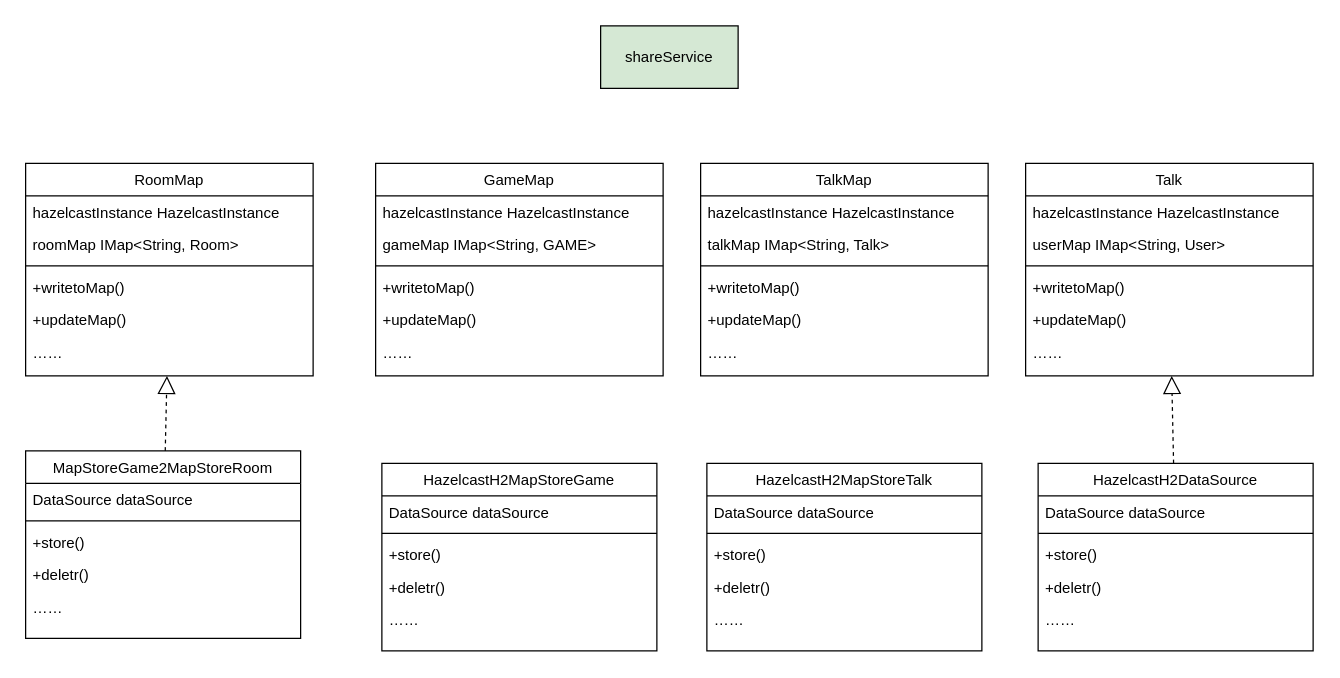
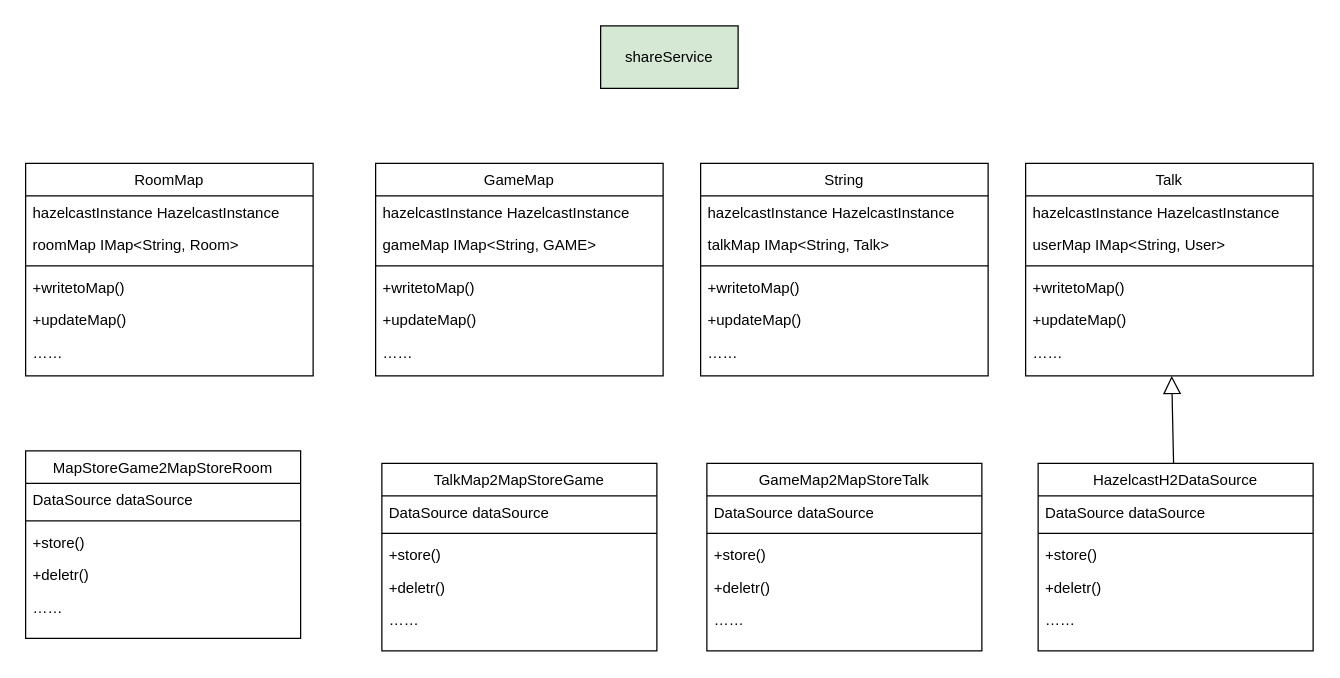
node "TalkMap": label "TalkMap" -> "String"
edge "MapStoreGame2MapStoreRoom" -> "RoomMap": removed
edge "HazelcastH2DataSource" -> "Talk": style dashed -> solid
node "HazelcastH2MapStoreGame": label "HazelcastH2MapStoreGame" -> "TalkMap2MapStoreGame"
node "HazelcastH2MapStoreTalk": label "HazelcastH2MapStoreTalk" -> "GameMap2MapStoreTalk"
